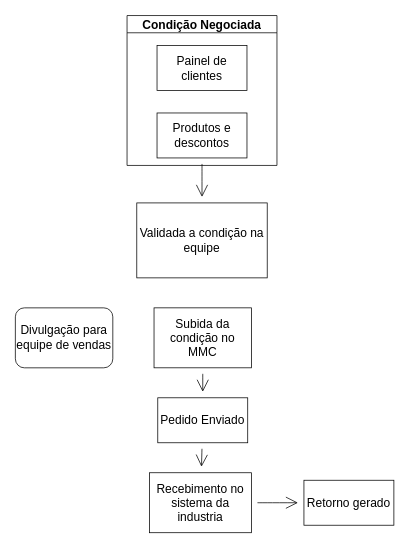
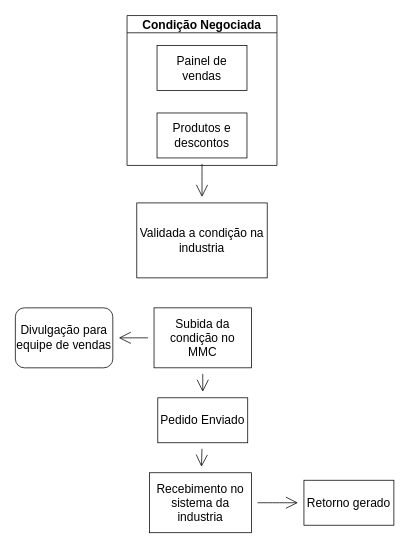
node "Painel de clientes": label "Painel de clientes" -> "Painel de vendas"
node "Validada a condição na equipe": label "Validada a condição na equipe" -> "Validada a condição na industria"
edge "Subida da condição no MMC" -> "Divulgação para equipe de vendas": added
